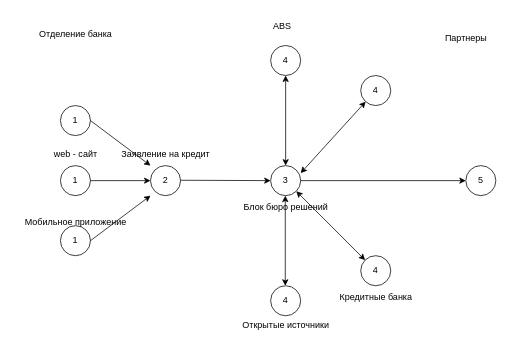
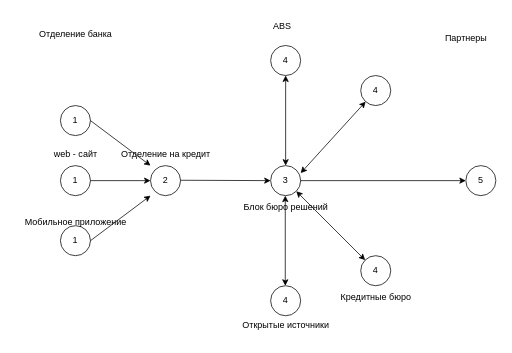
node "Заявление на кредит": label "Заявление на кредит" -> "Отделение на кредит"
node "Кредитные банка": label "Кредитные банка" -> "Кредитные бюро"
